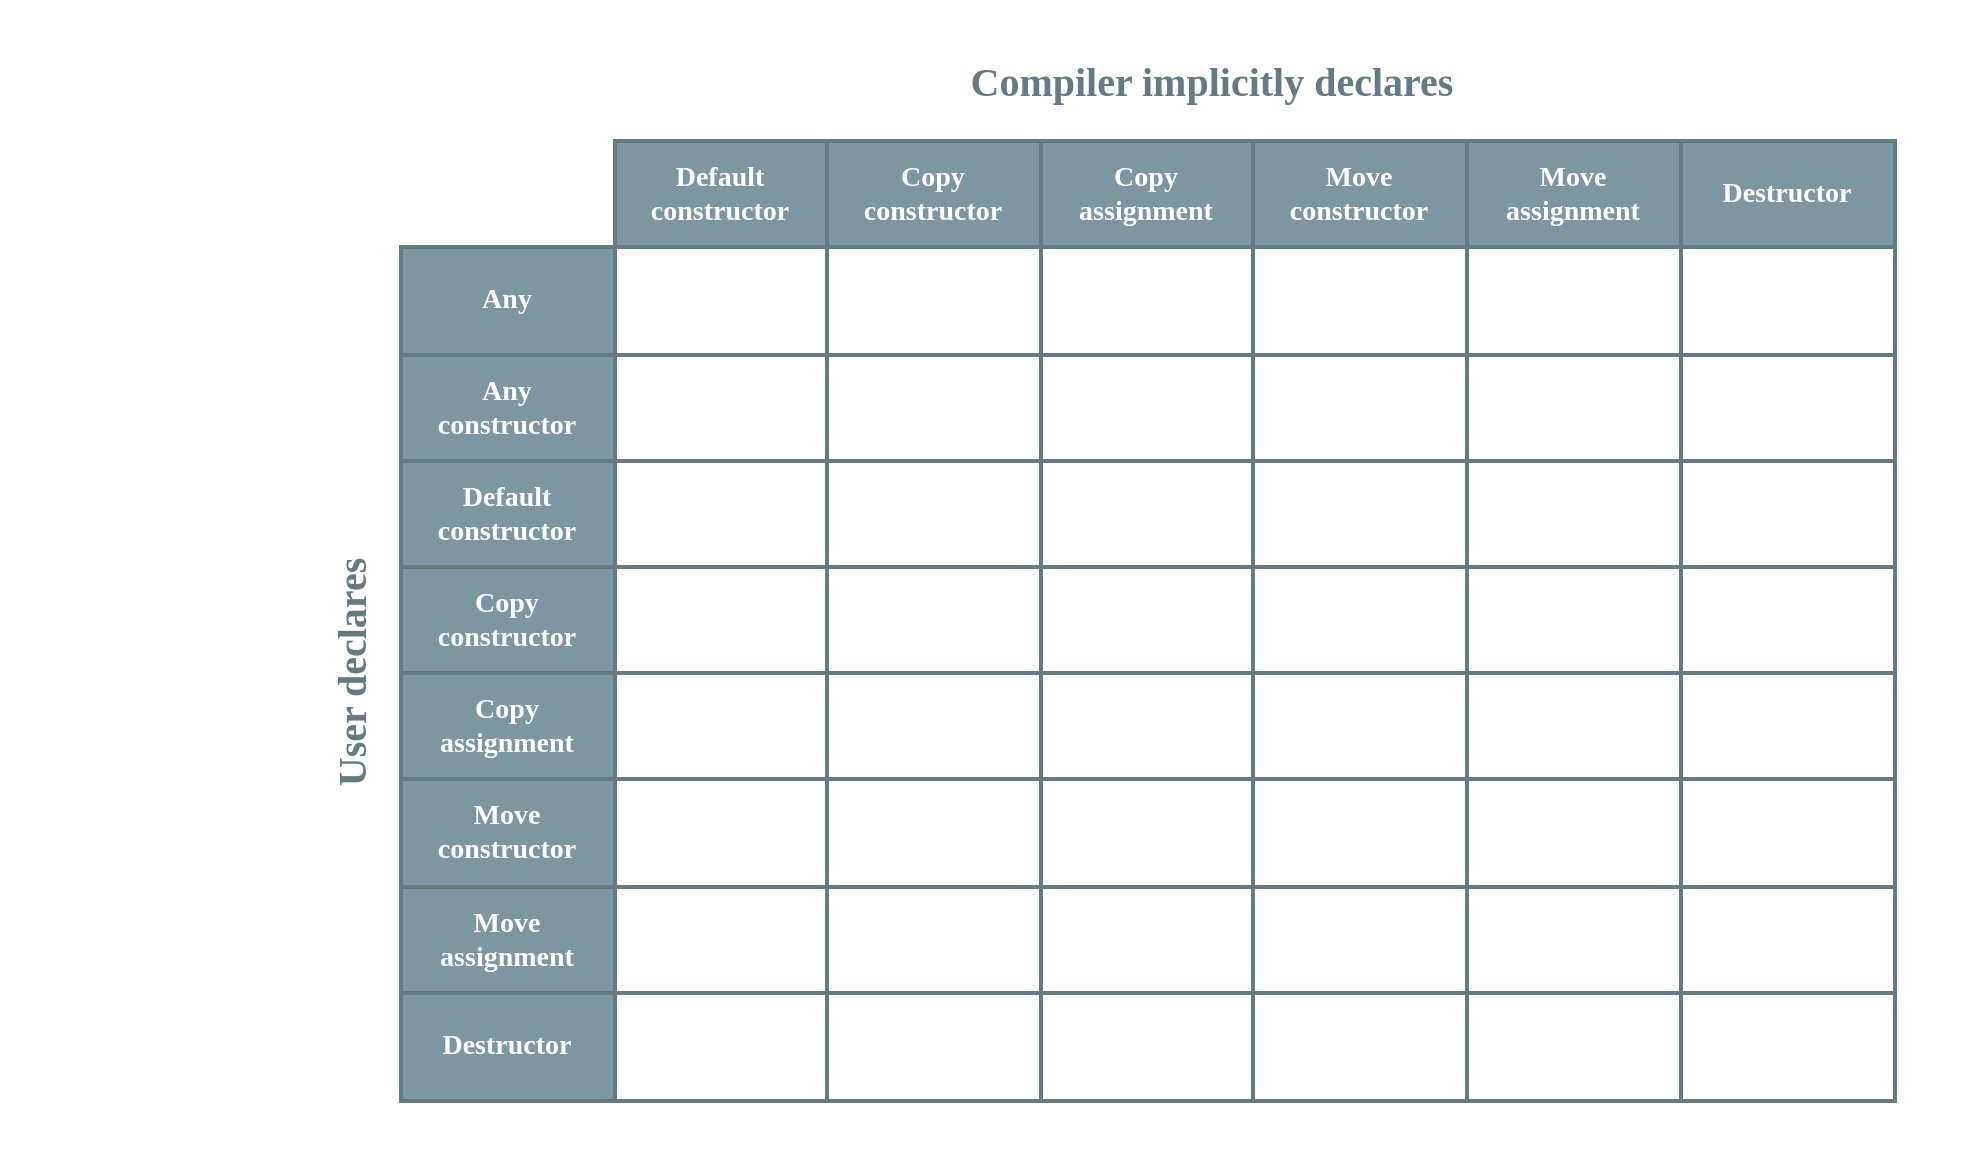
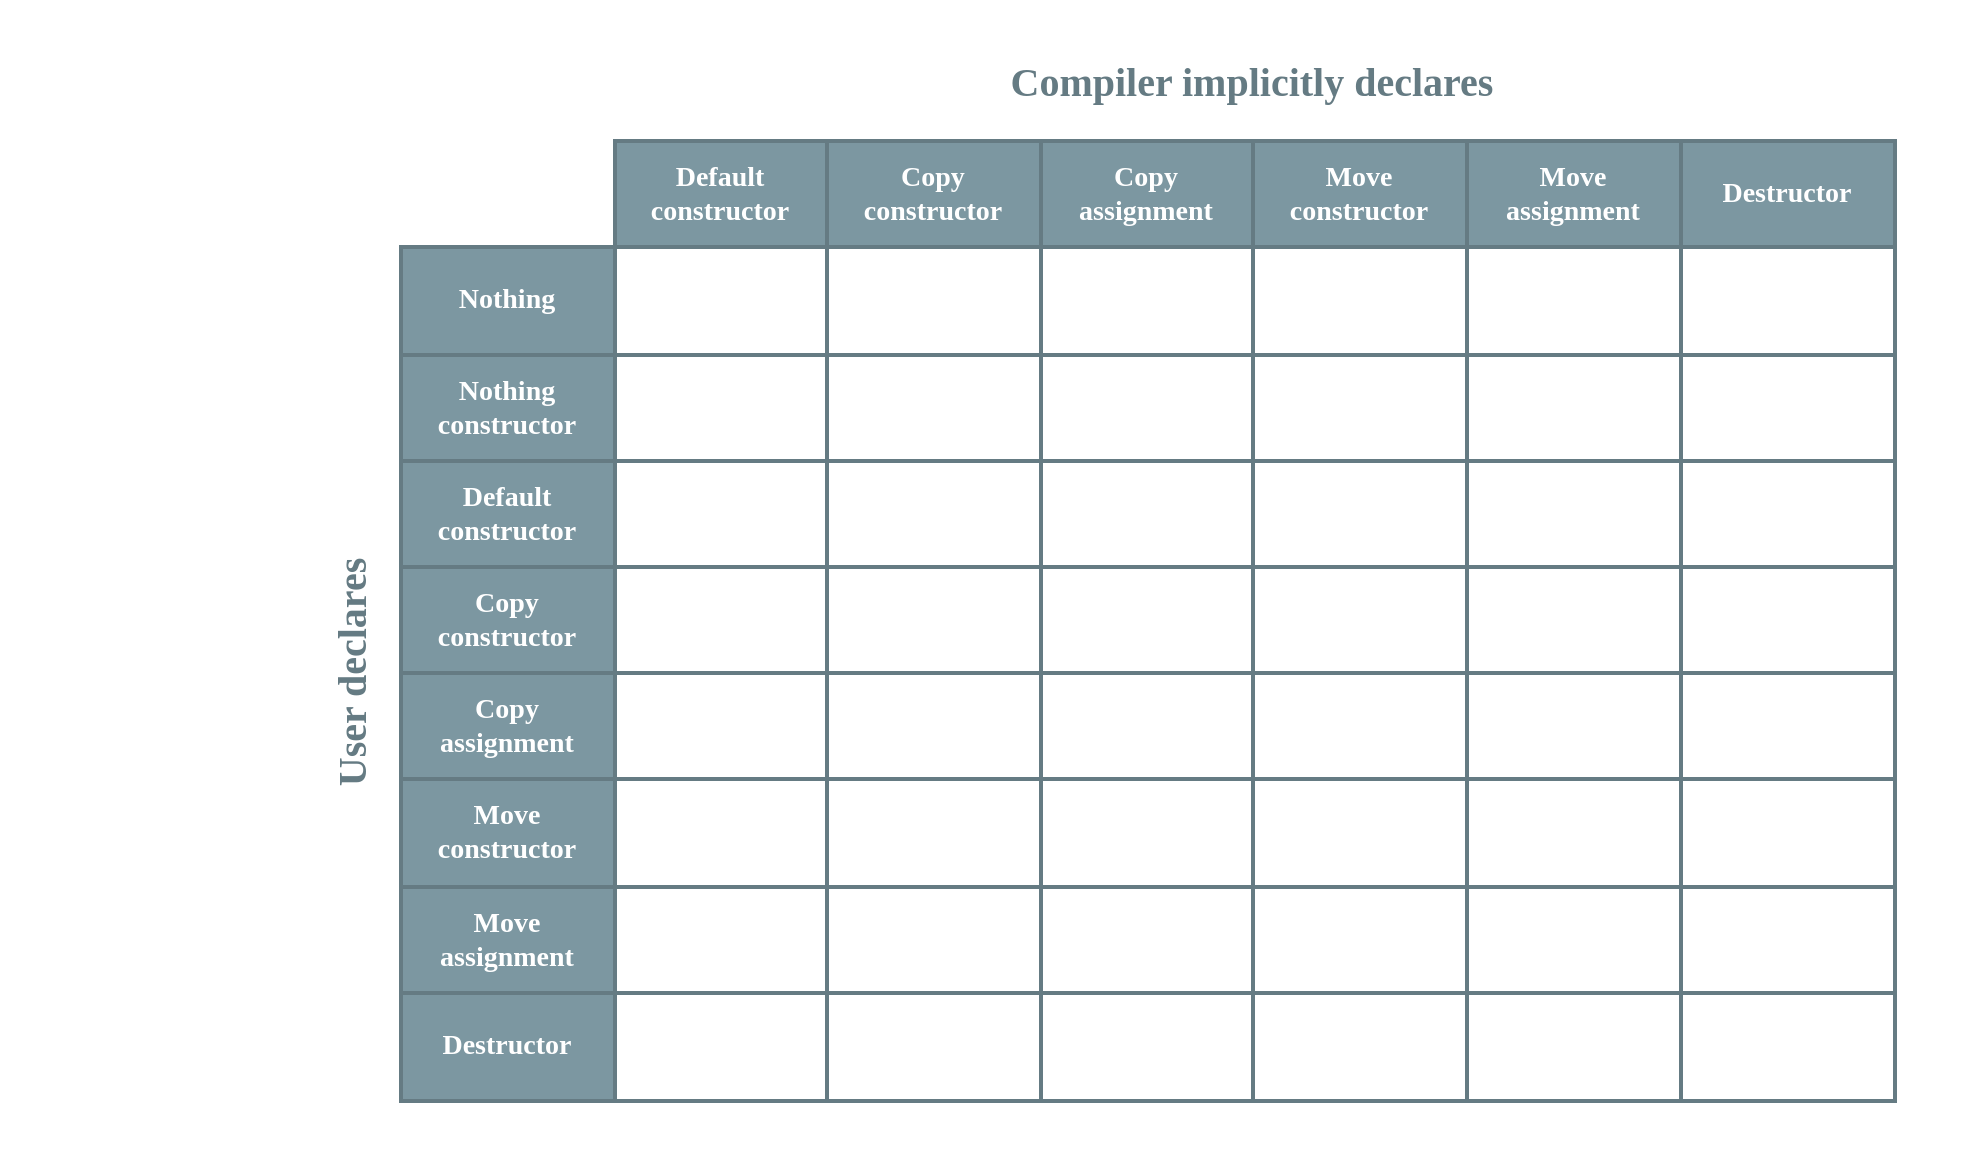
node "Compiler implicitly declares": moved (1213, 81) -> (1253, 81)
node "Any": label "Any" -> "Nothing"
node "Any constructor": label "Any constructor" -> "Nothing constructor"
